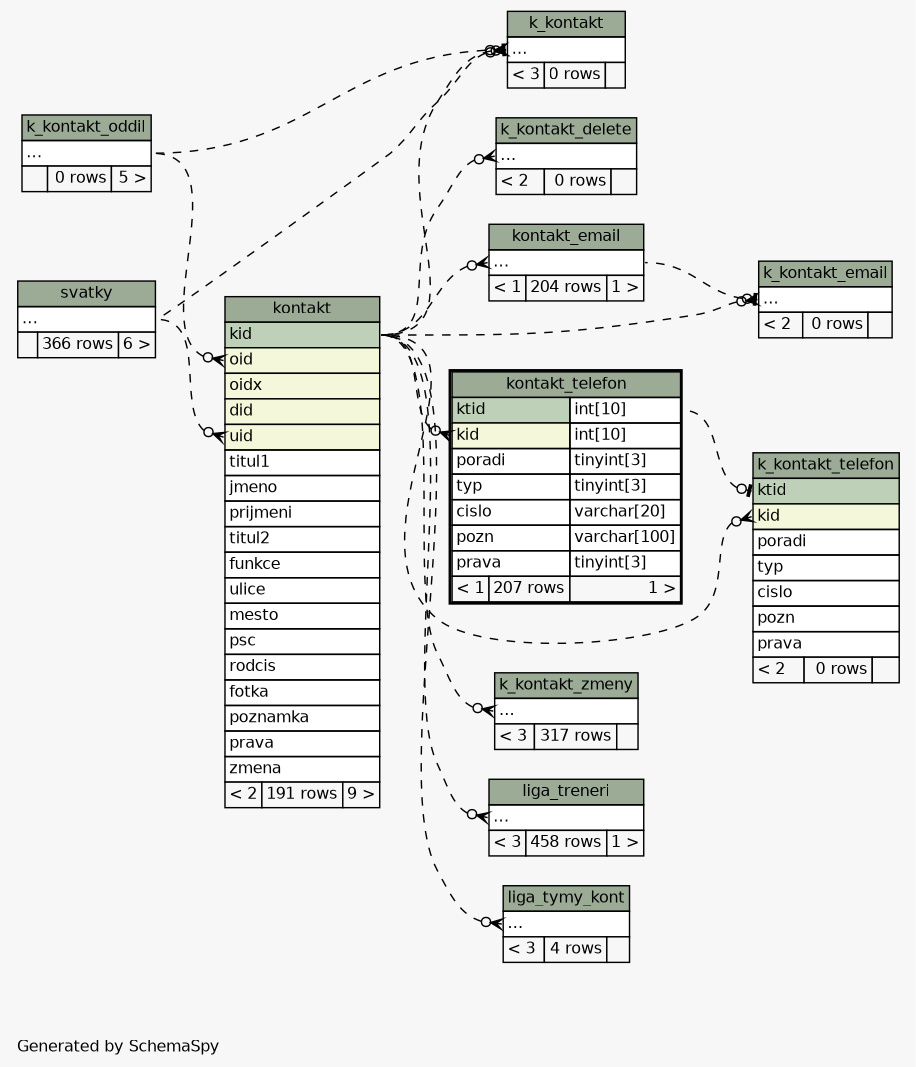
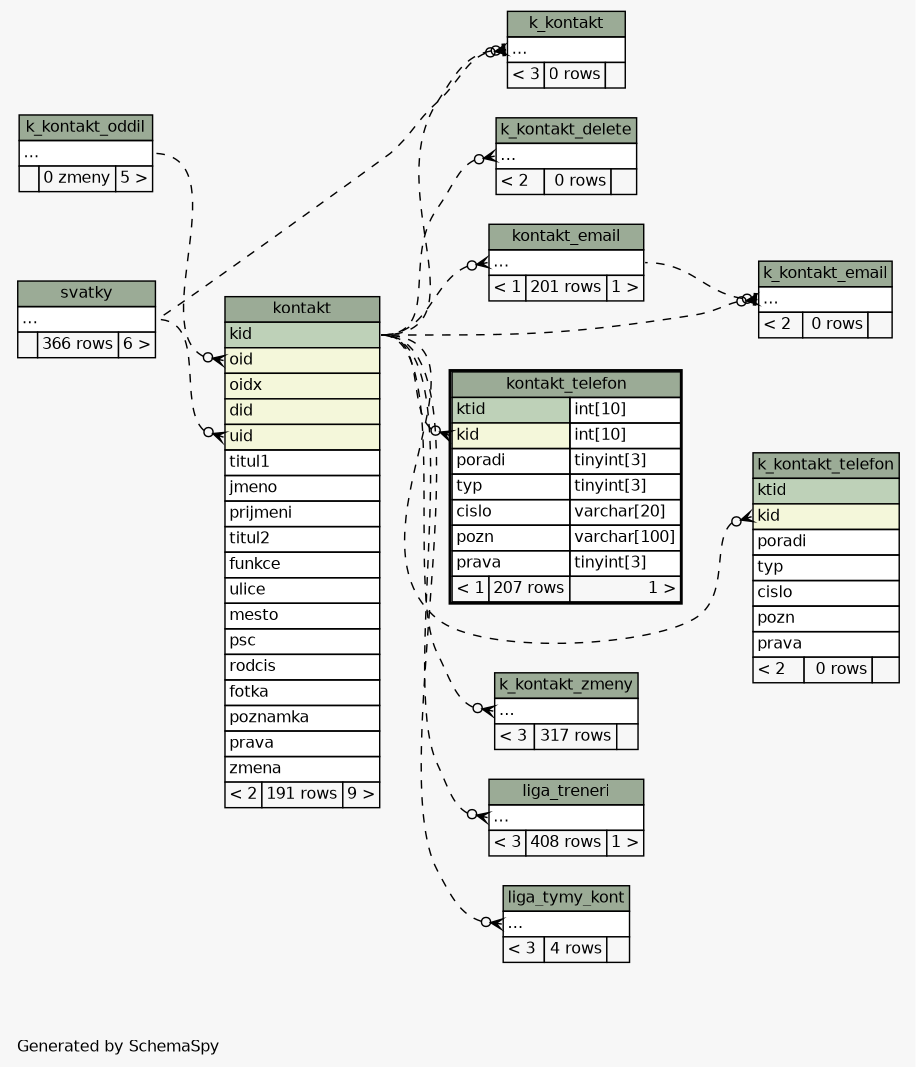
edge "k_kontakt_oddil" -> "k_kontakt": removed
node "k_kontakt_oddil": text "0 rows" -> "0 zmeny"
node "kontakt_email": text "204 rows" -> "201 rows"
edge "kontakt_telefon" -> "k_kontakt_telefon": removed
node "liga_treneri": text "458 rows" -> "408 rows"
